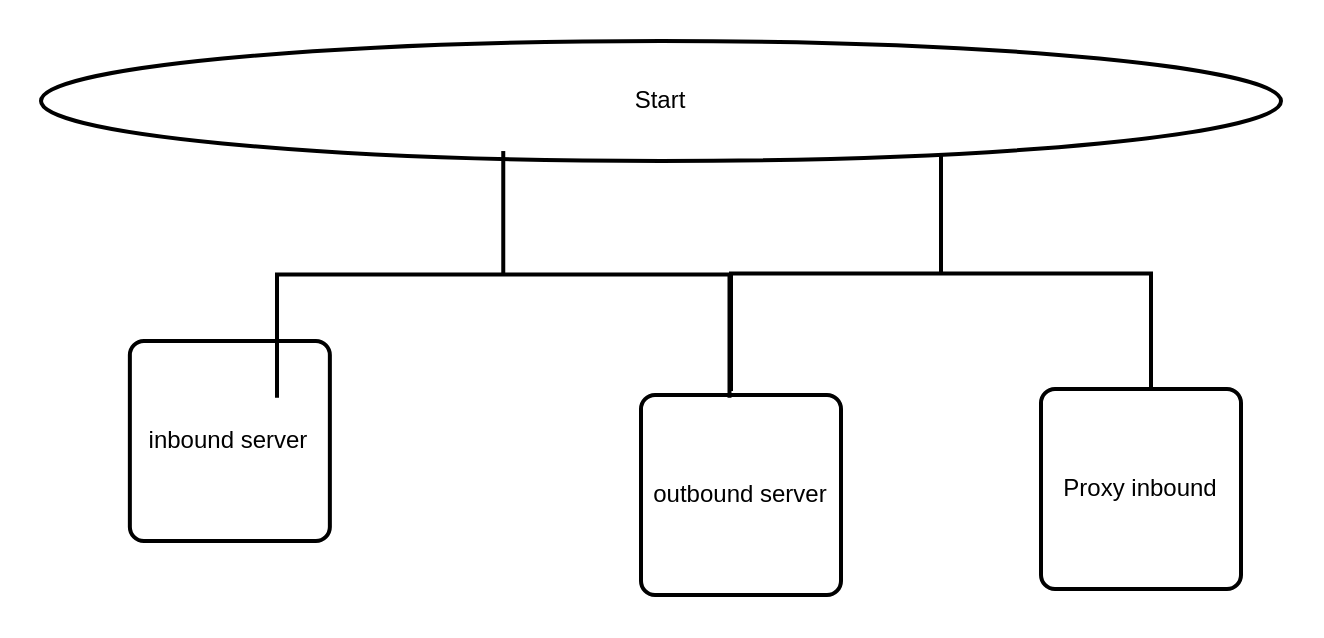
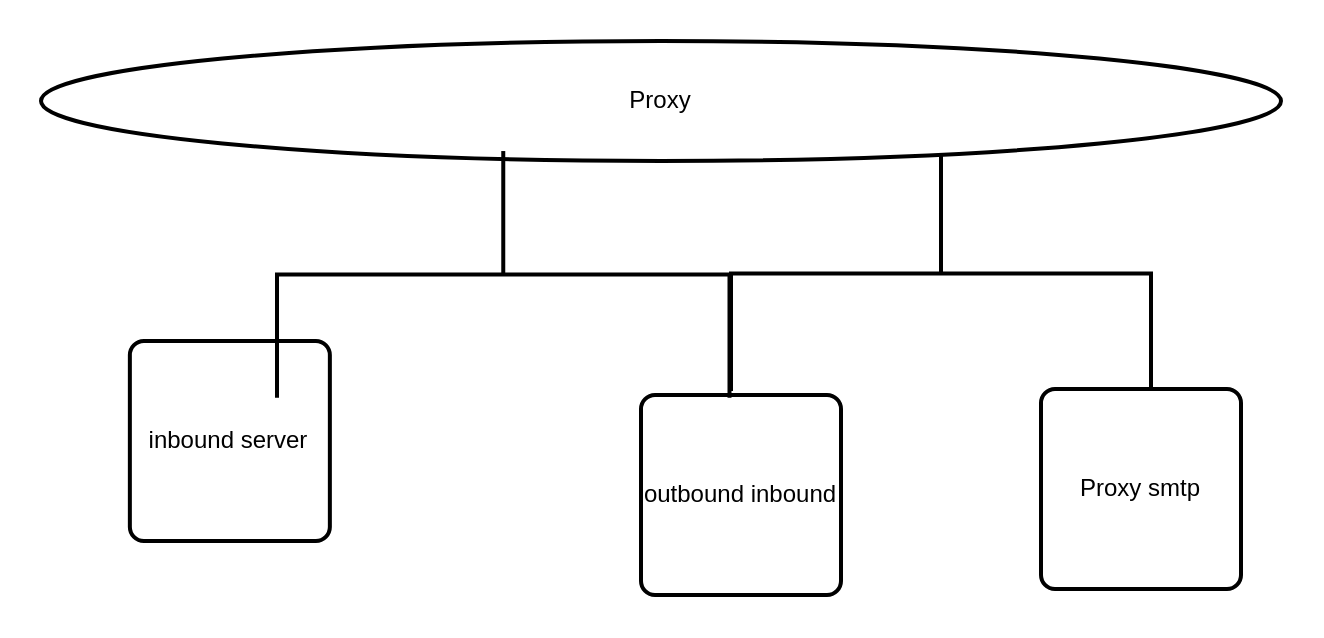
node "Start": label "Start" -> "Proxy"
node "Proxy inbound": label "Proxy inbound" -> "Proxy smtp"
node "outbound server": label "outbound server" -> "outbound inbound"
